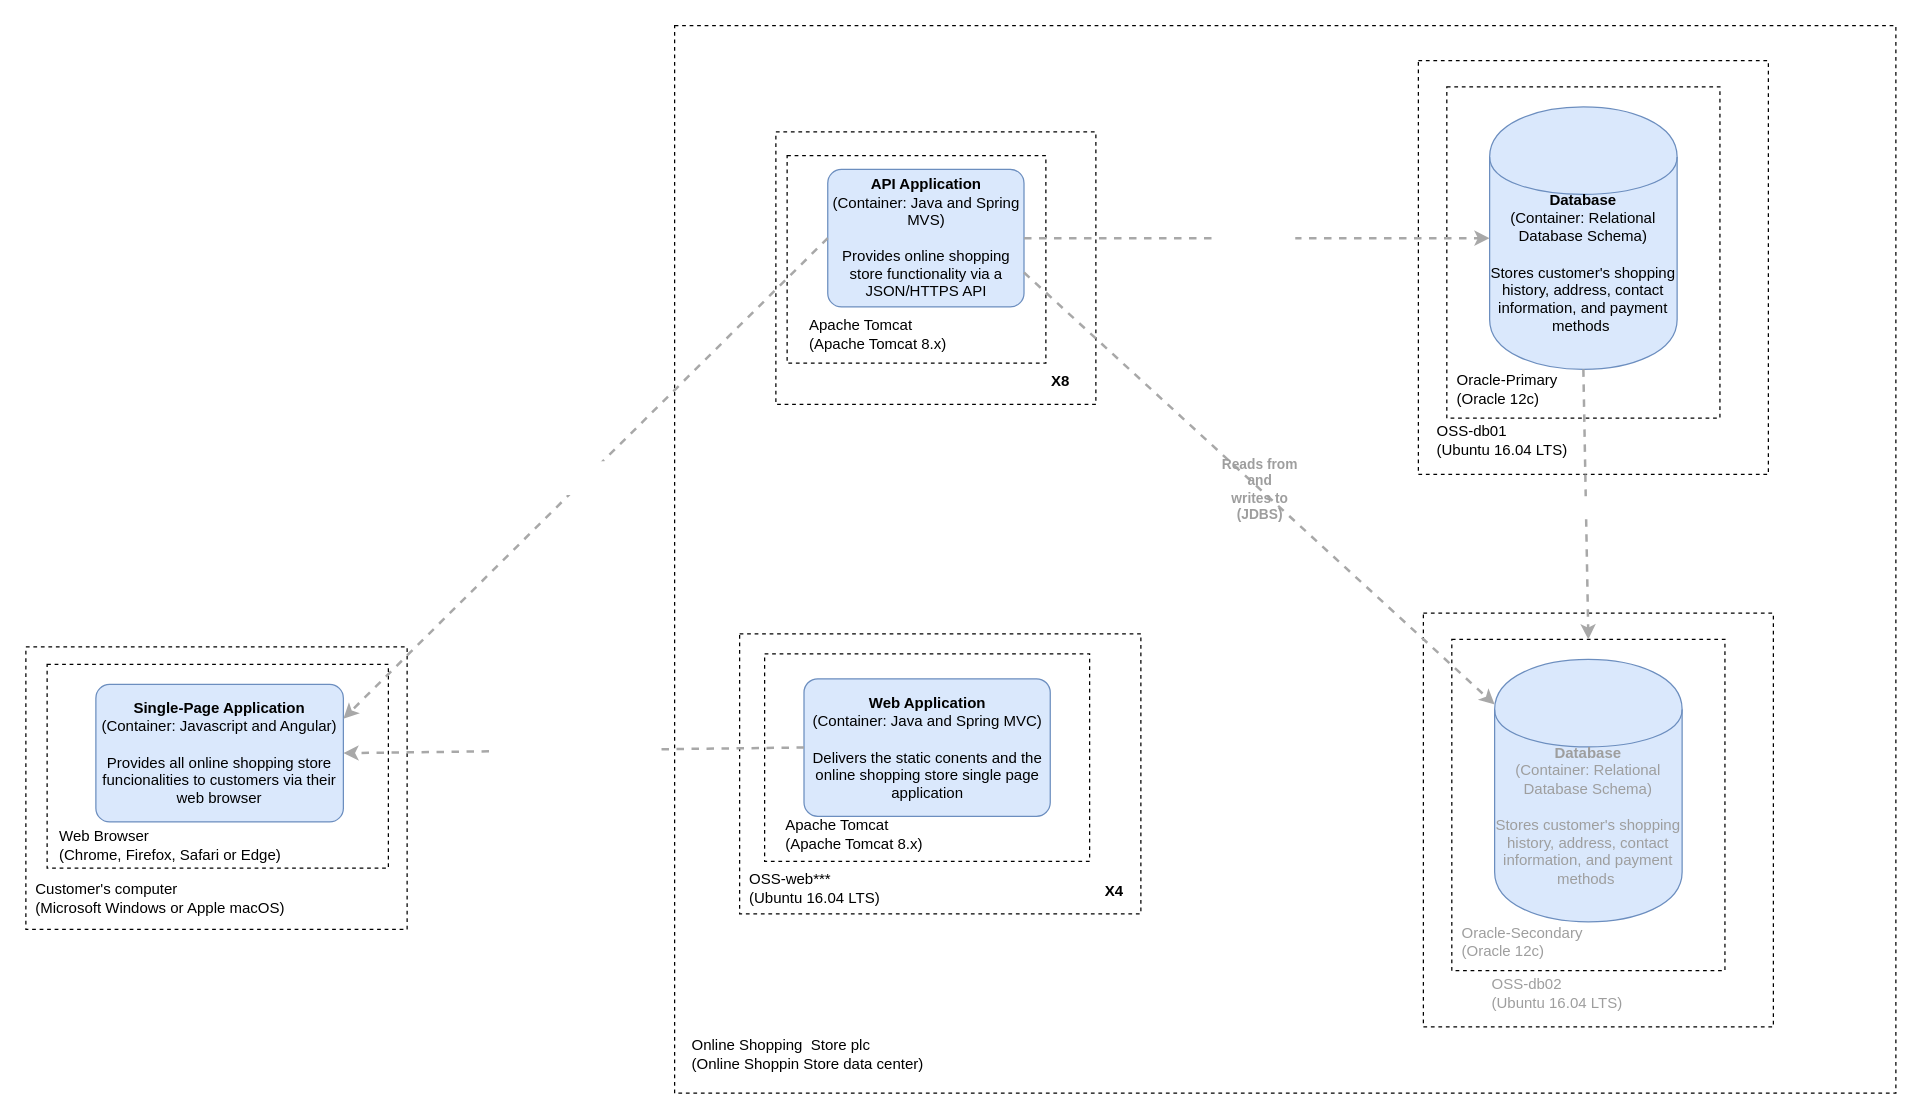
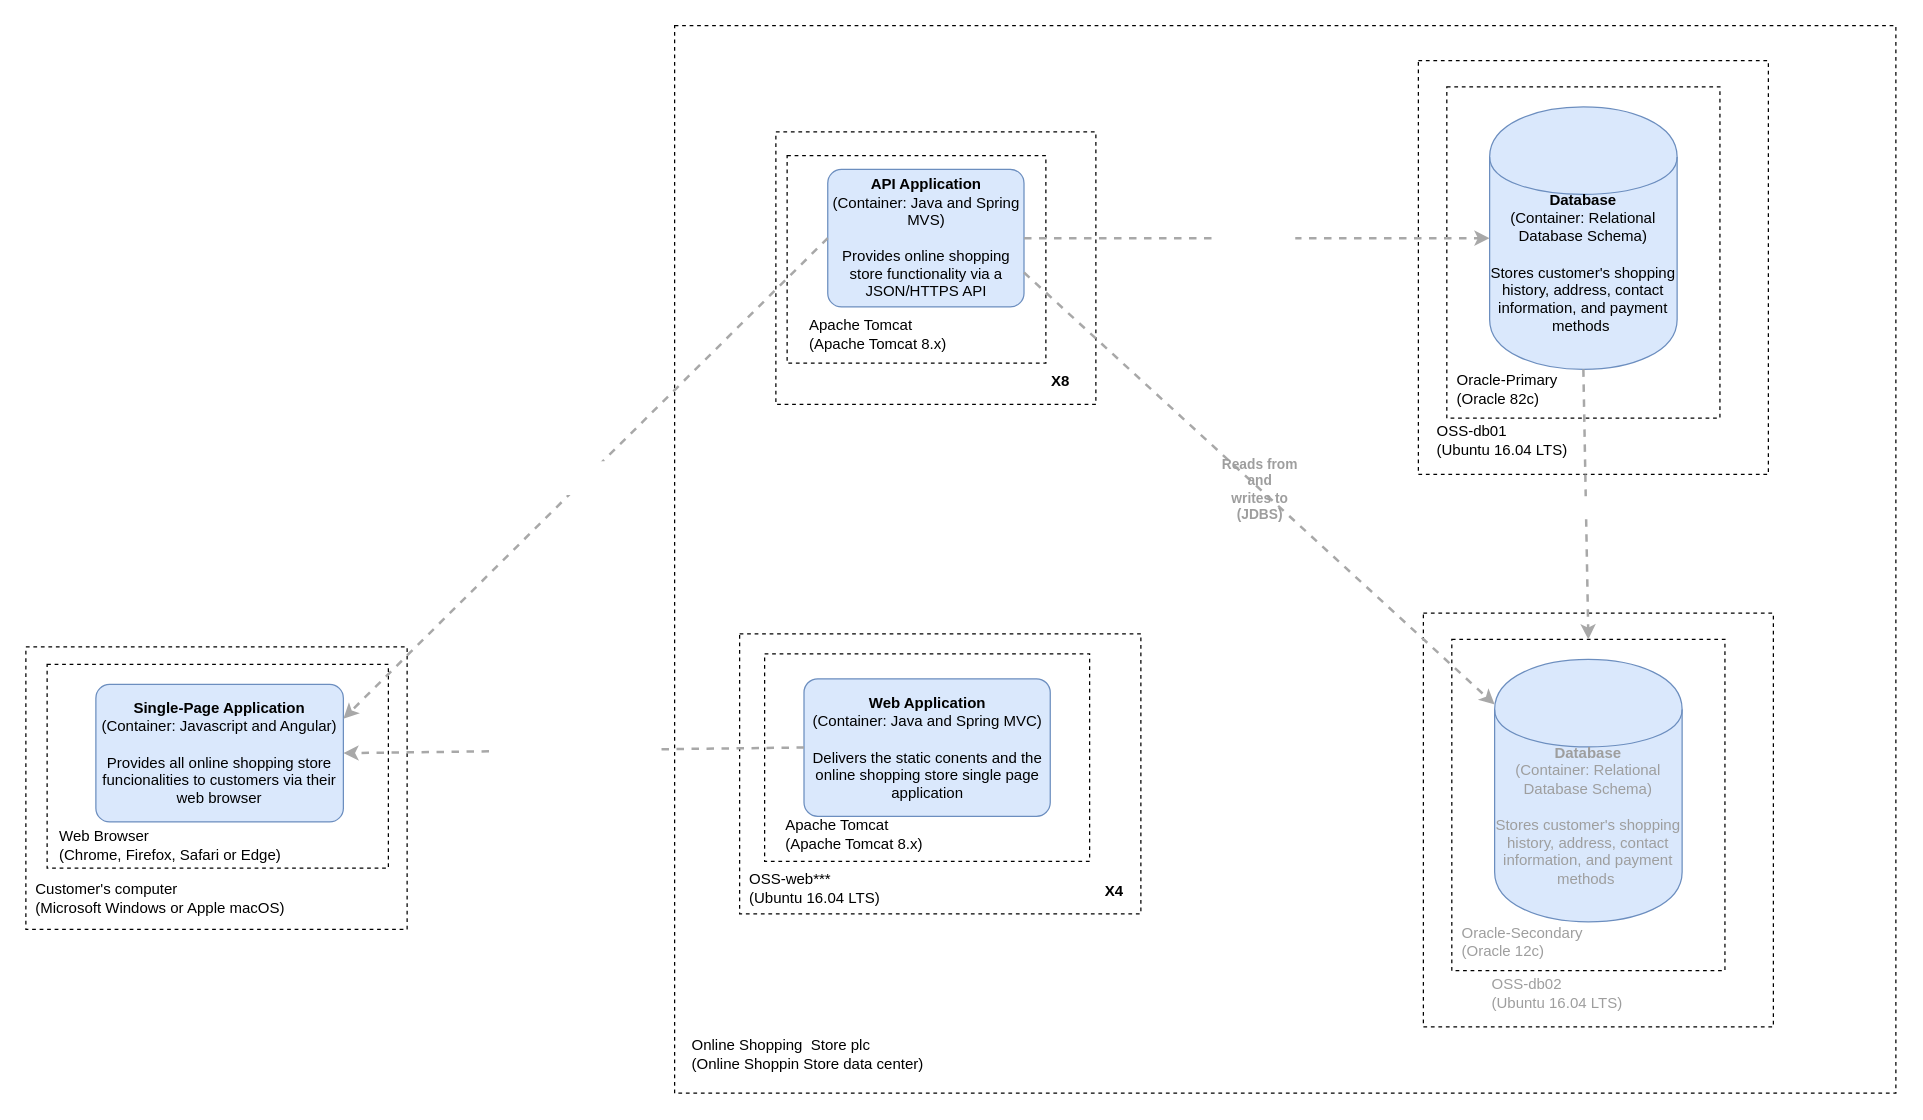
node "Oracle-Primary (Oracle 12c)": label "Oracle-Primary (Oracle 12c)" -> "Oracle-Primary (Oracle 82c)"
